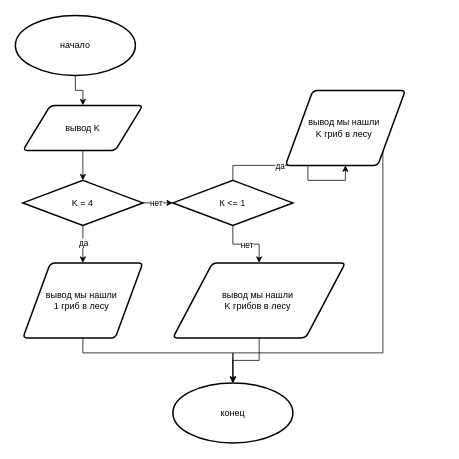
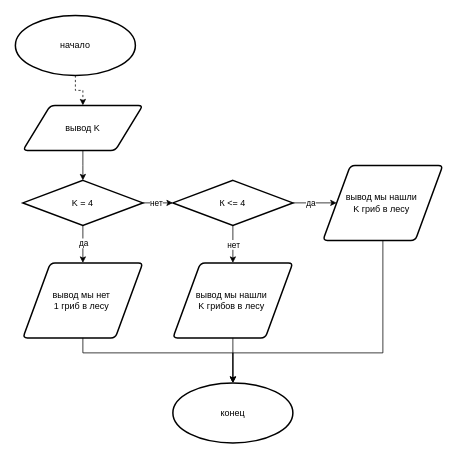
edge "начало" -> "вывод K": style solid -> dashed
node "вывод мы нашли K гриб в лесу": moved (345, 128) -> (383, 203)
node "К <= 1": label "К <= 1" -> "К <= 4"
node "вывод мы нашли 1 гриб в лесу": label "вывод мы нашли 1 гриб в лесу" -> "вывод мы нет 1 гриб в лесу"
node "вывод мы нашли K грибов в лесу": size 173x75 -> 120x75
